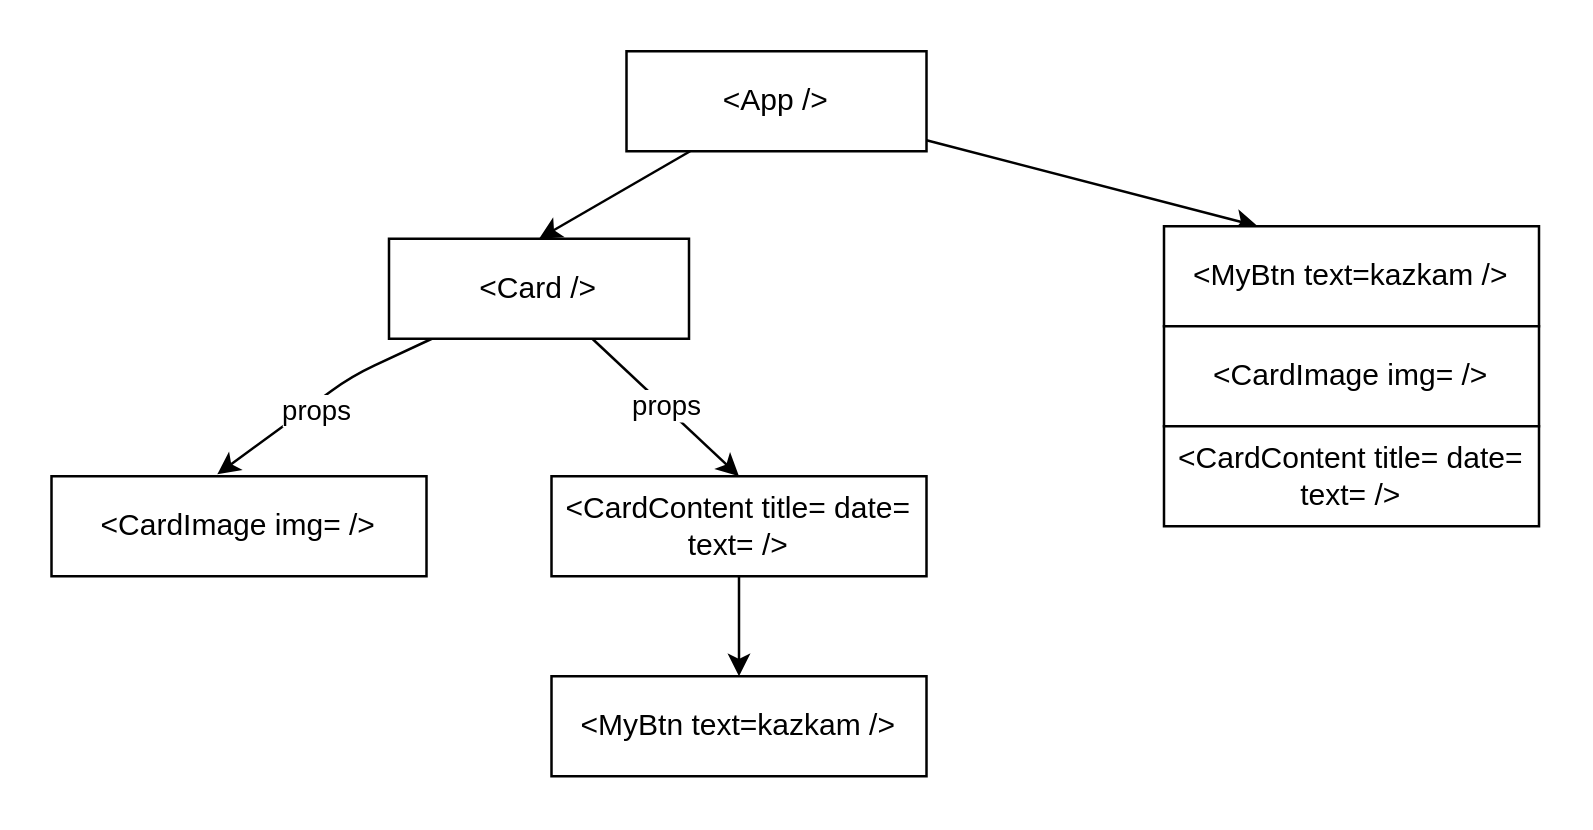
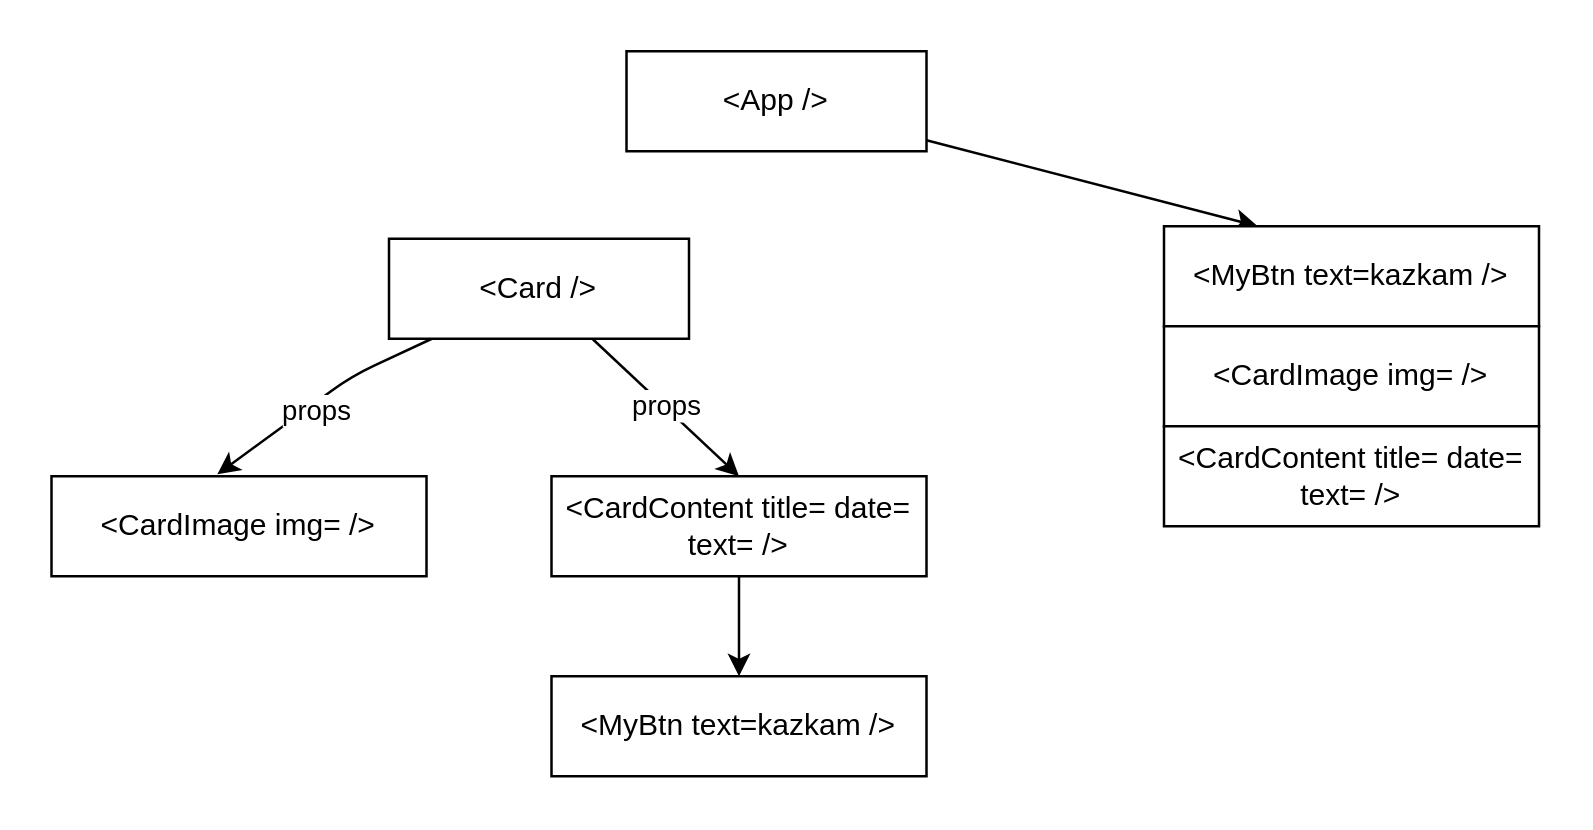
edge "<App />" -> "<Card />": removed
